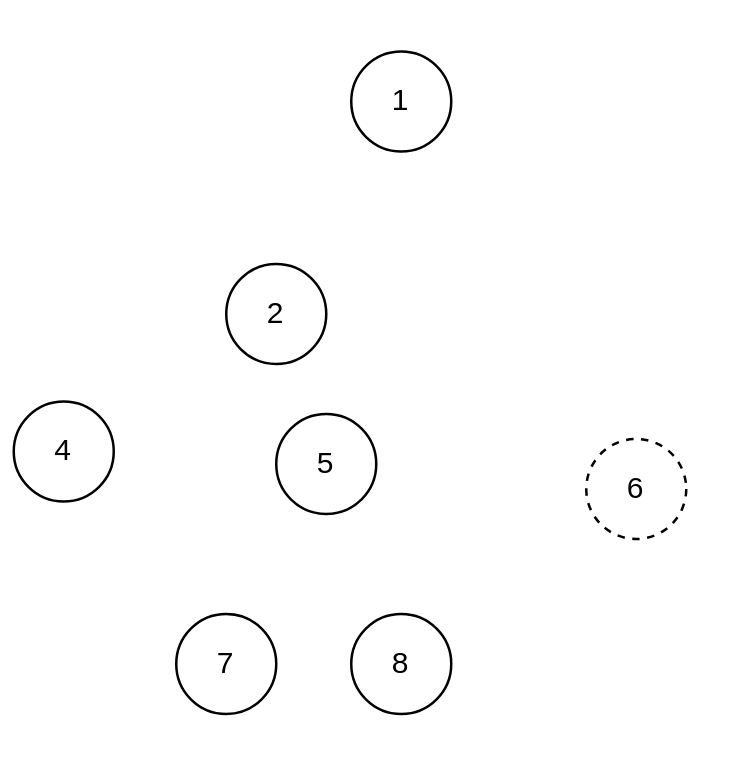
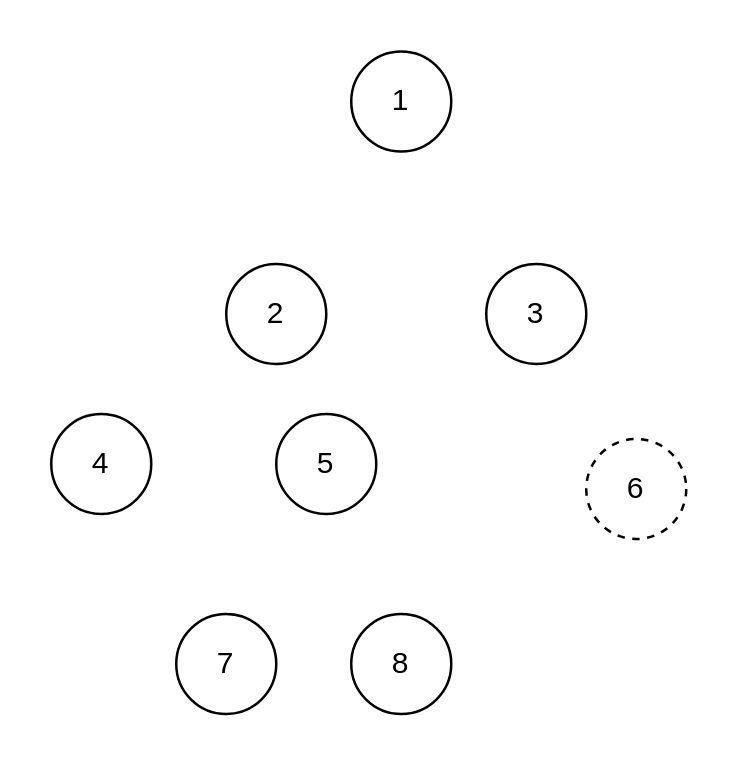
node "3": added
node "4": moved (64, 451) -> (101, 464)
